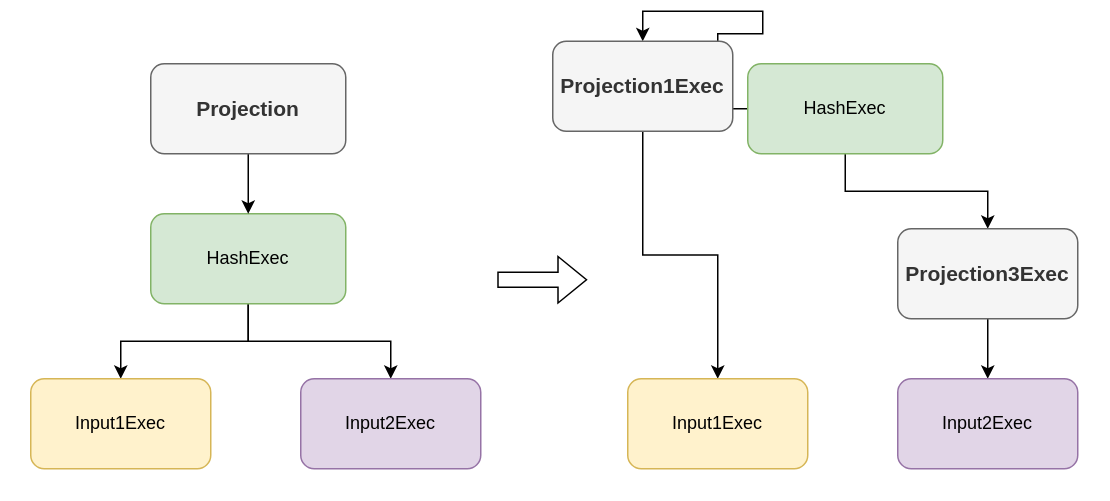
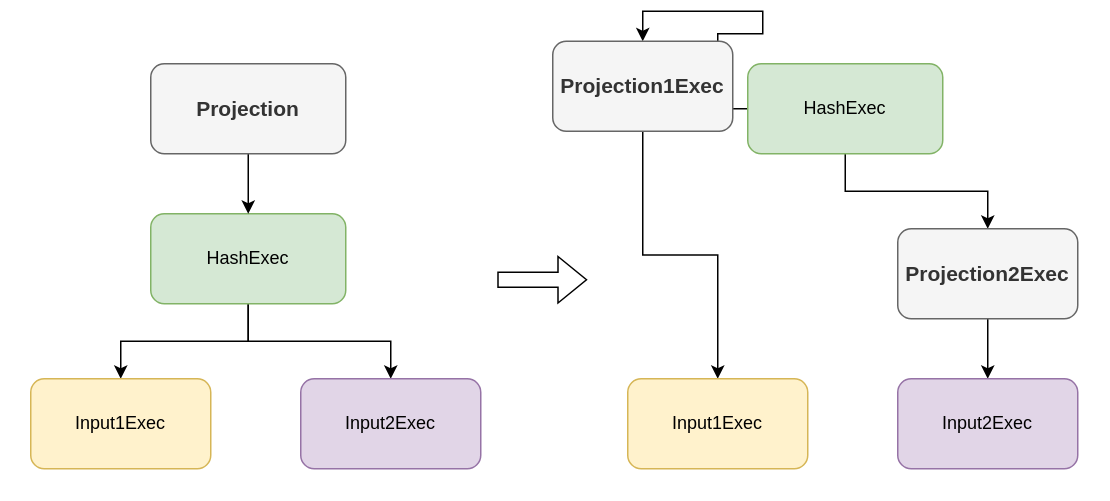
node "Projection3Exec": label "Projection3Exec" -> "Projection2Exec"
